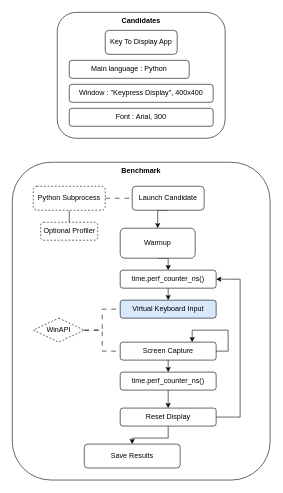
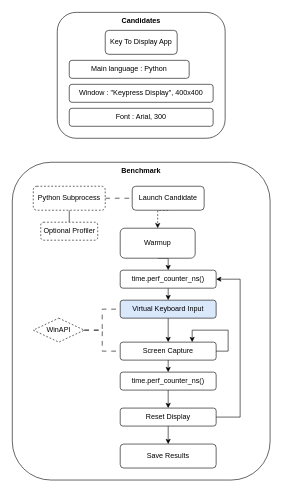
edge "Launch Candidate" -> "Warmup": style solid -> dashed
edge "Virtual Keyboard Input" -> "Screen Capture": added
node "Save Results": moved (132, 456) -> (168, 456)
